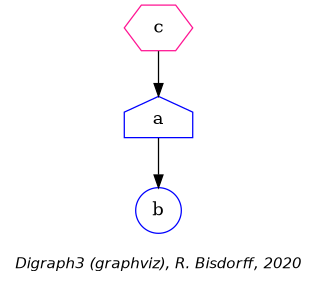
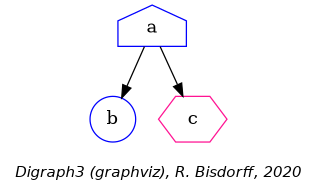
edge "c" -> "a": reversed
